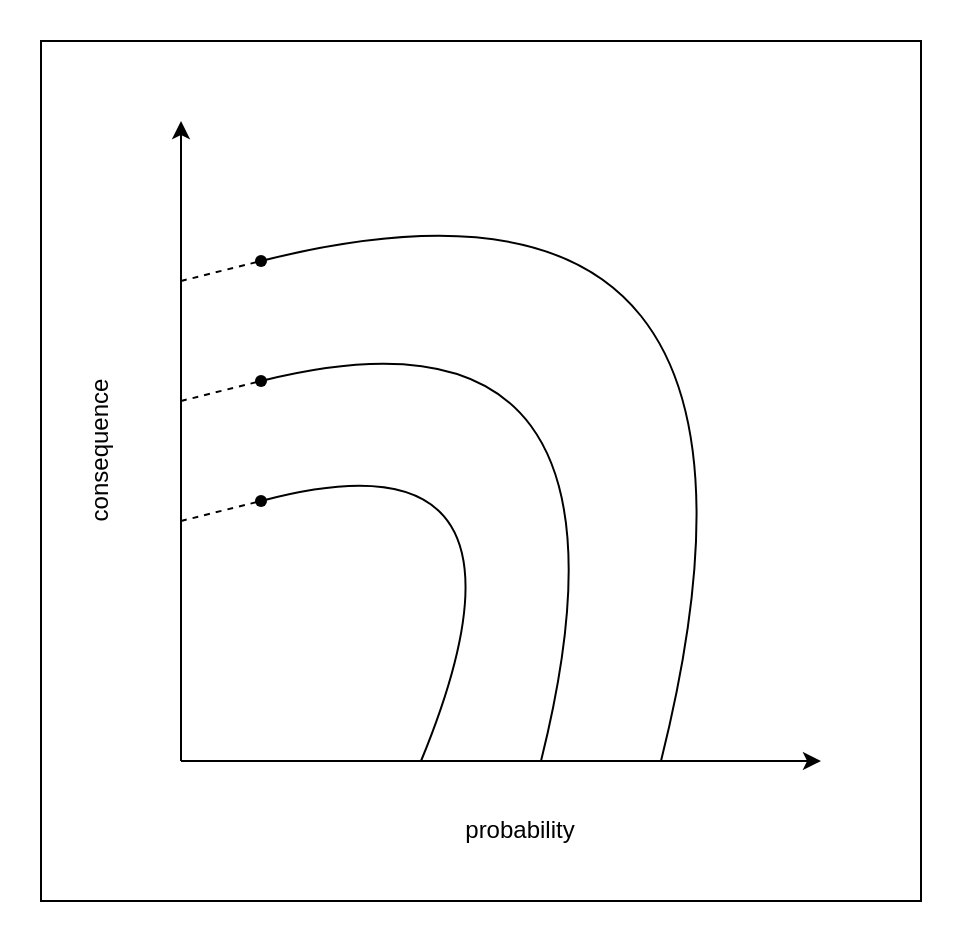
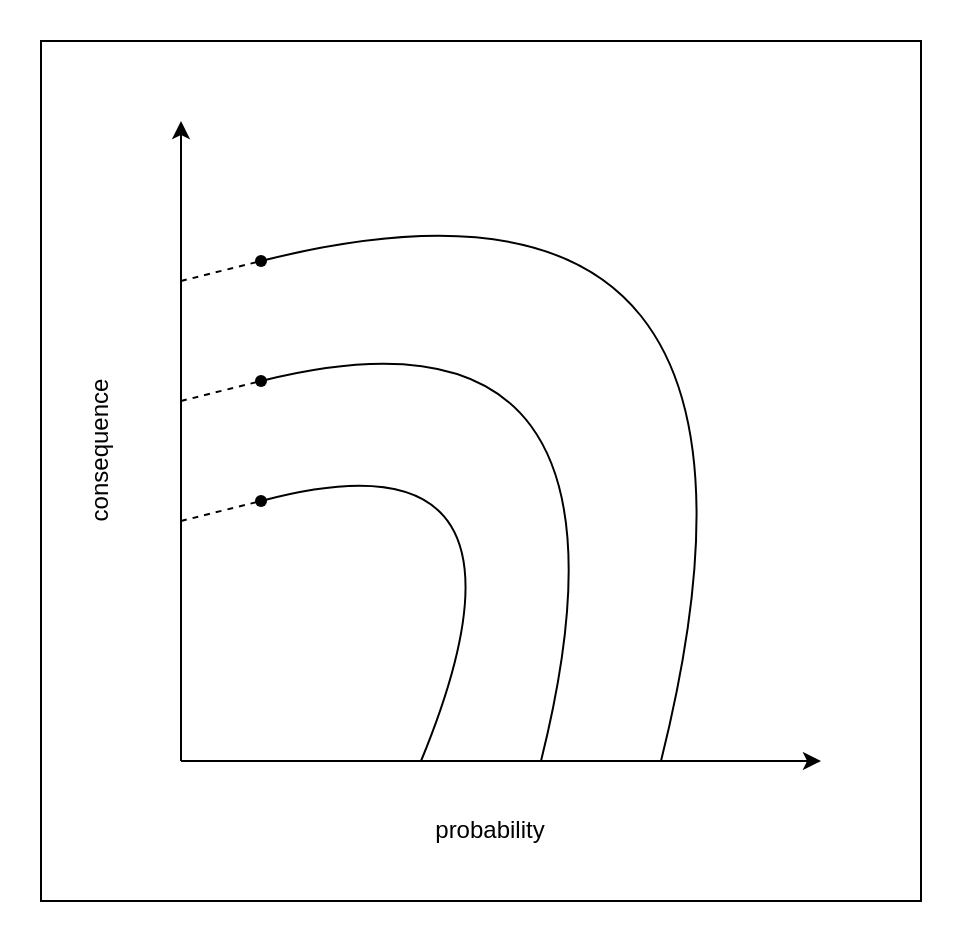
node "probability": moved (521, 831) -> (491, 831)
